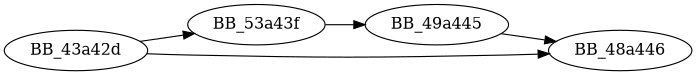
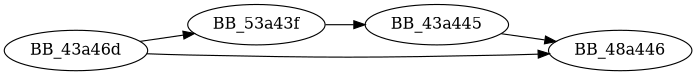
node "BB_49a445": label "BB_49a445" -> "BB_43a445"
node "BB_43a42d": label "BB_43a42d" -> "BB_43a46d"
